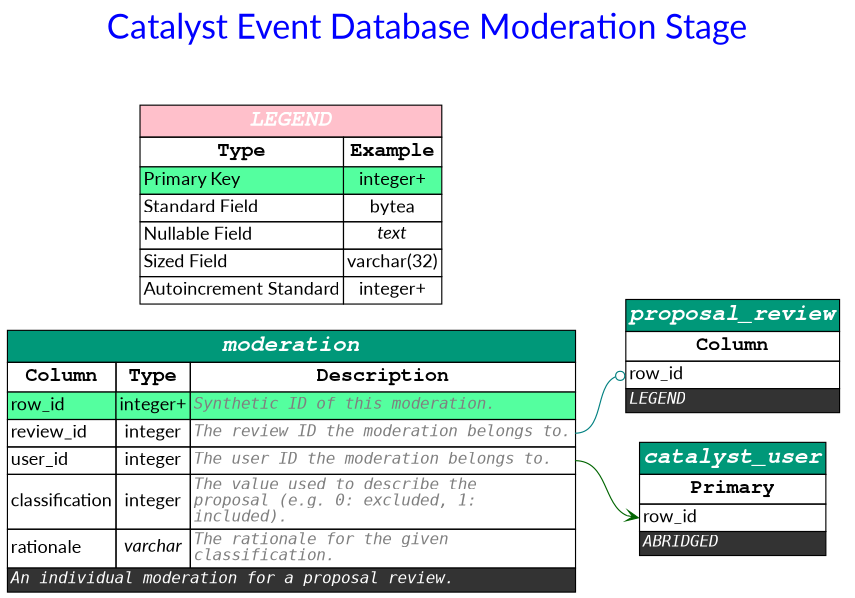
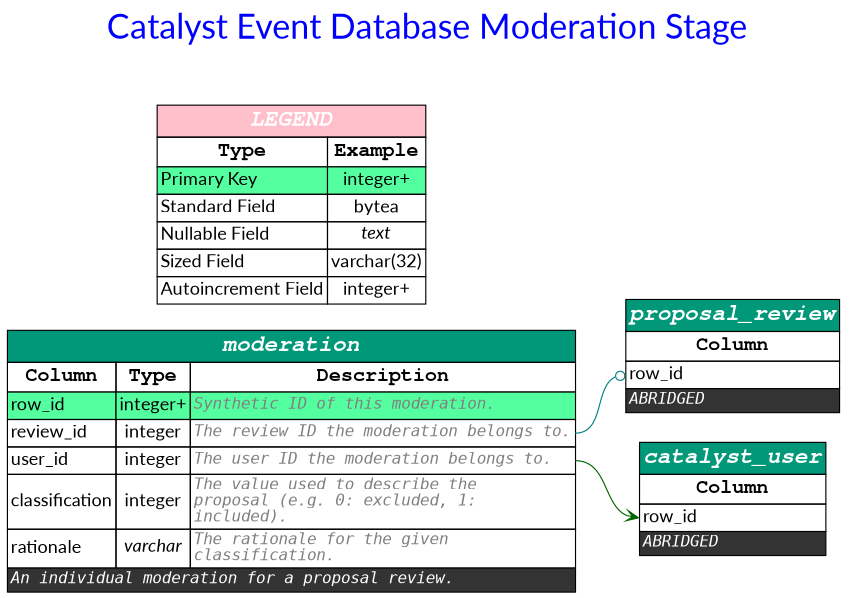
node "LEGEND": text "Autoincrement Standard" -> "Autoincrement Field"
node "proposal_review": text "LEGEND" -> "ABRIDGED"
node "catalyst_user": text "Primary" -> "Column"
